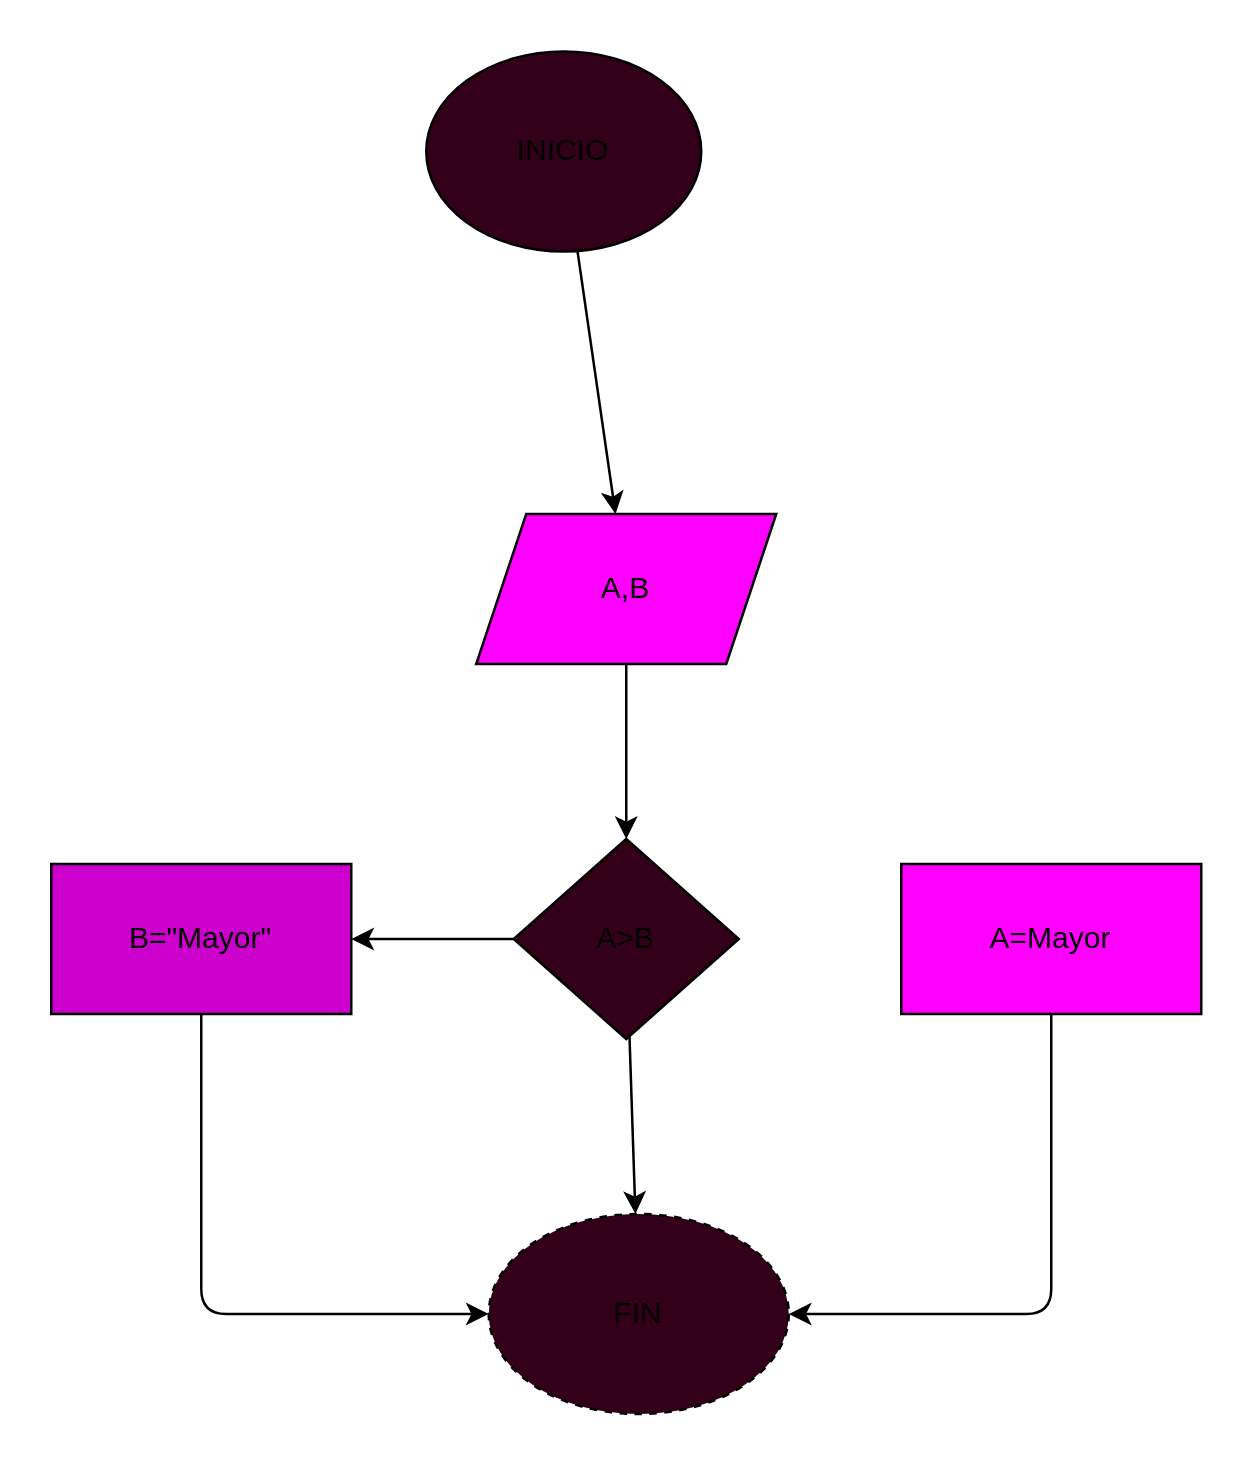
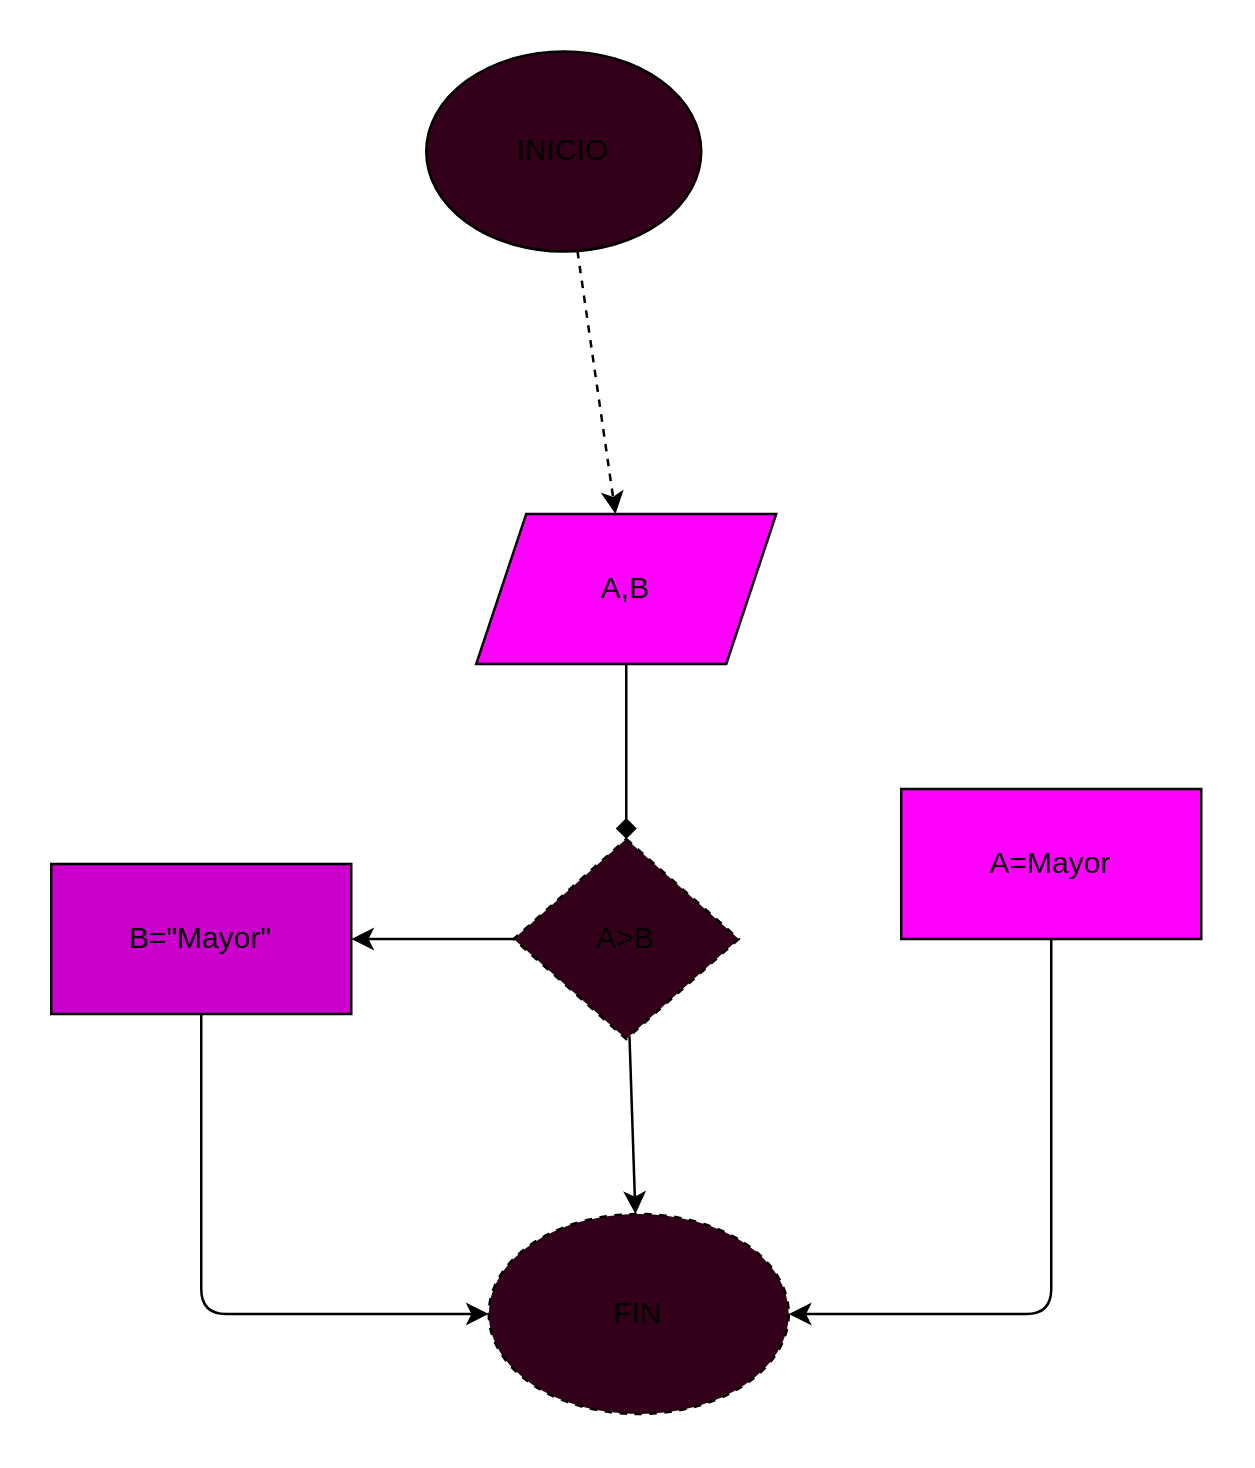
edge "INICIO" -> "A,B": style solid -> dashed
edge "A,B" -> "A>B": arrowhead classic -> diamond
node "A>B": style solid -> dashed
node "A=Mayor": moved (1051, 939) -> (1051, 864)
